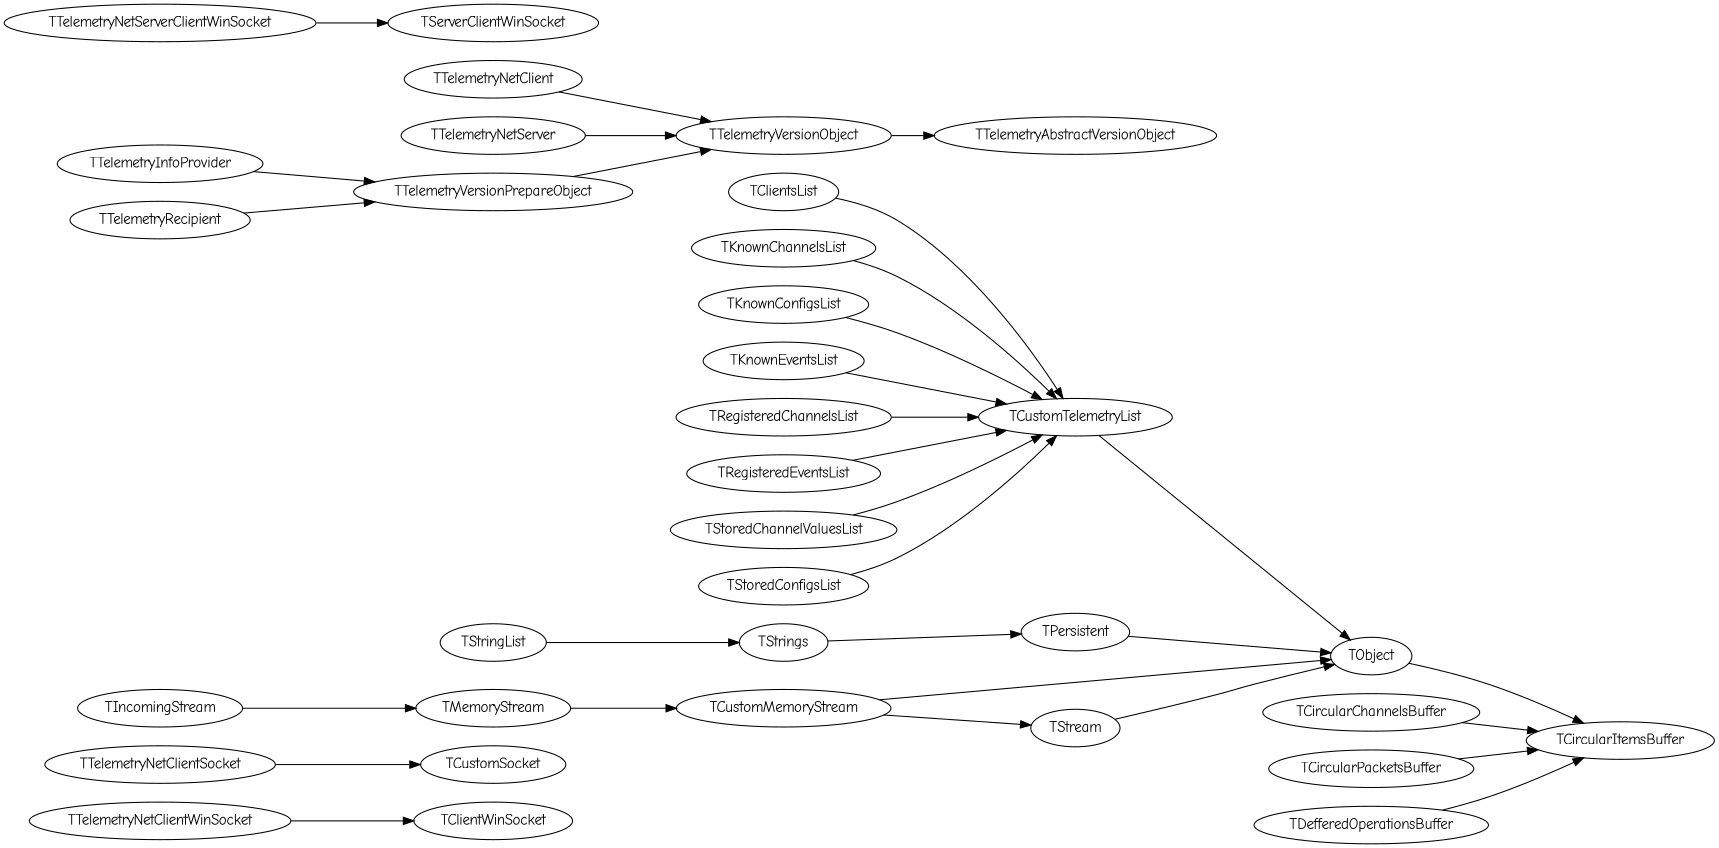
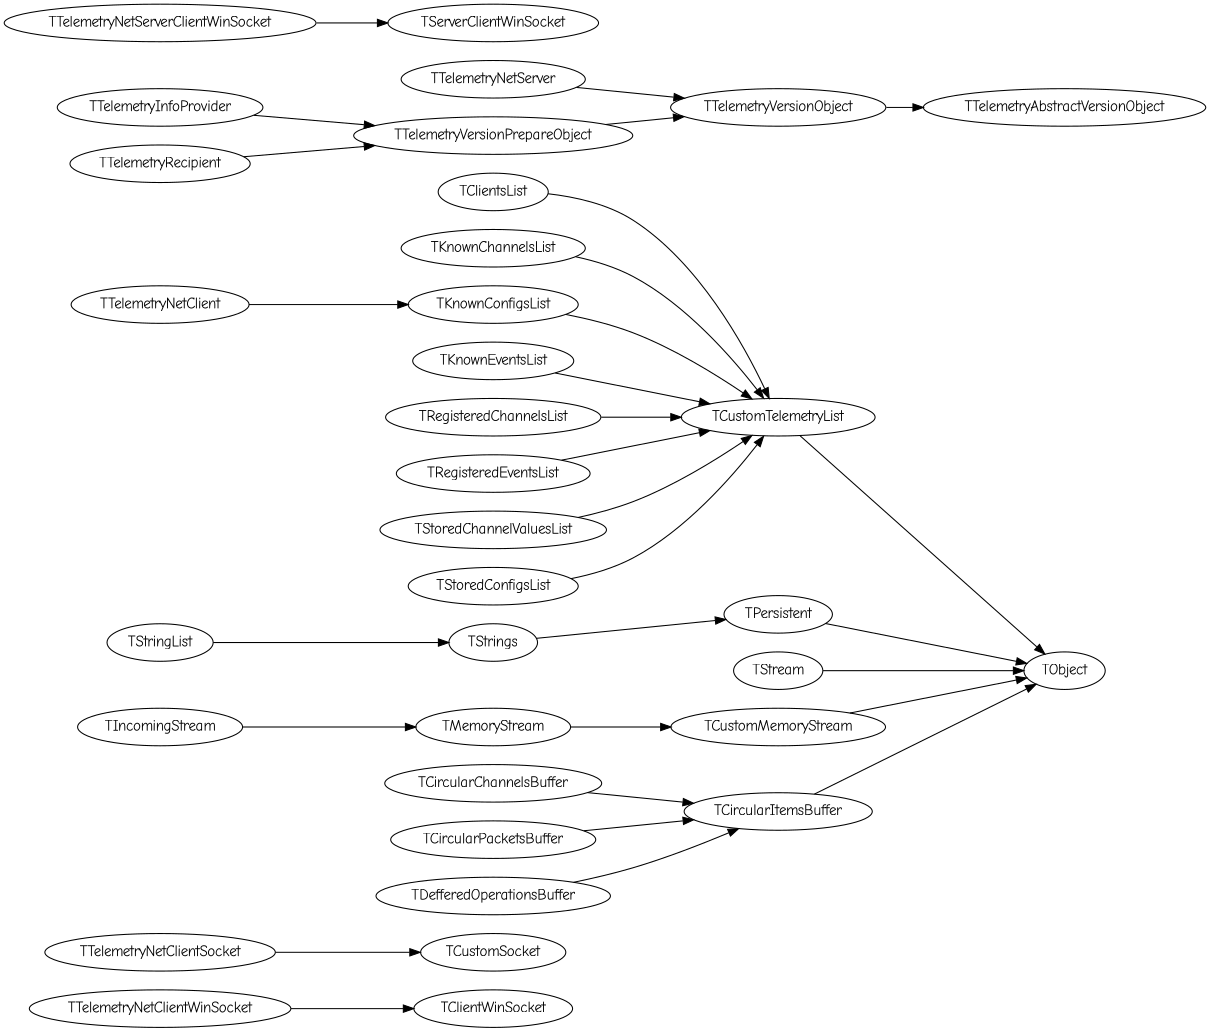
edge "TTelemetryNetClient" -> "TTelemetryVersionObject": now "TTelemetryNetClient" -> "TKnownConfigsList"
edge "TObject" -> "TCircularItemsBuffer": reversed
edge "TCustomMemoryStream" -> "TStream": removed
